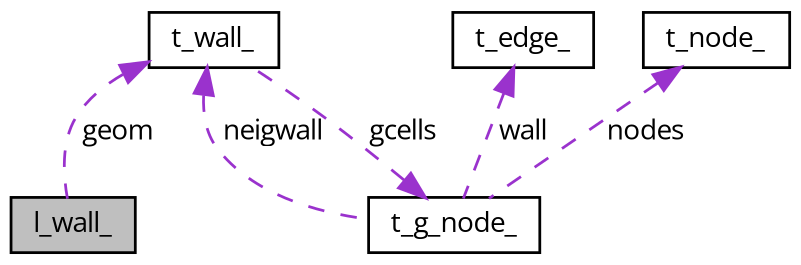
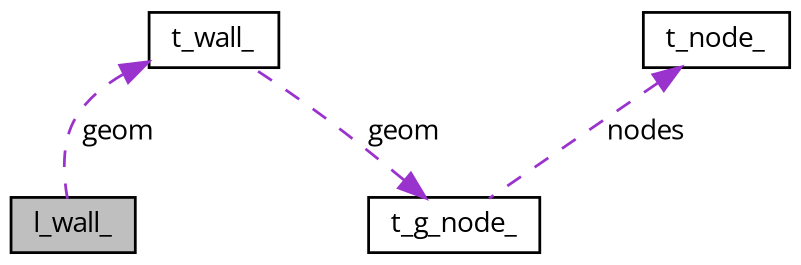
node "t_edge_": removed
edge "t_wall_" -> "t_g_node_": label " gcells" -> " geom"
edge "t_g_node_" -> "t_wall_": removed, label "neigwall"
